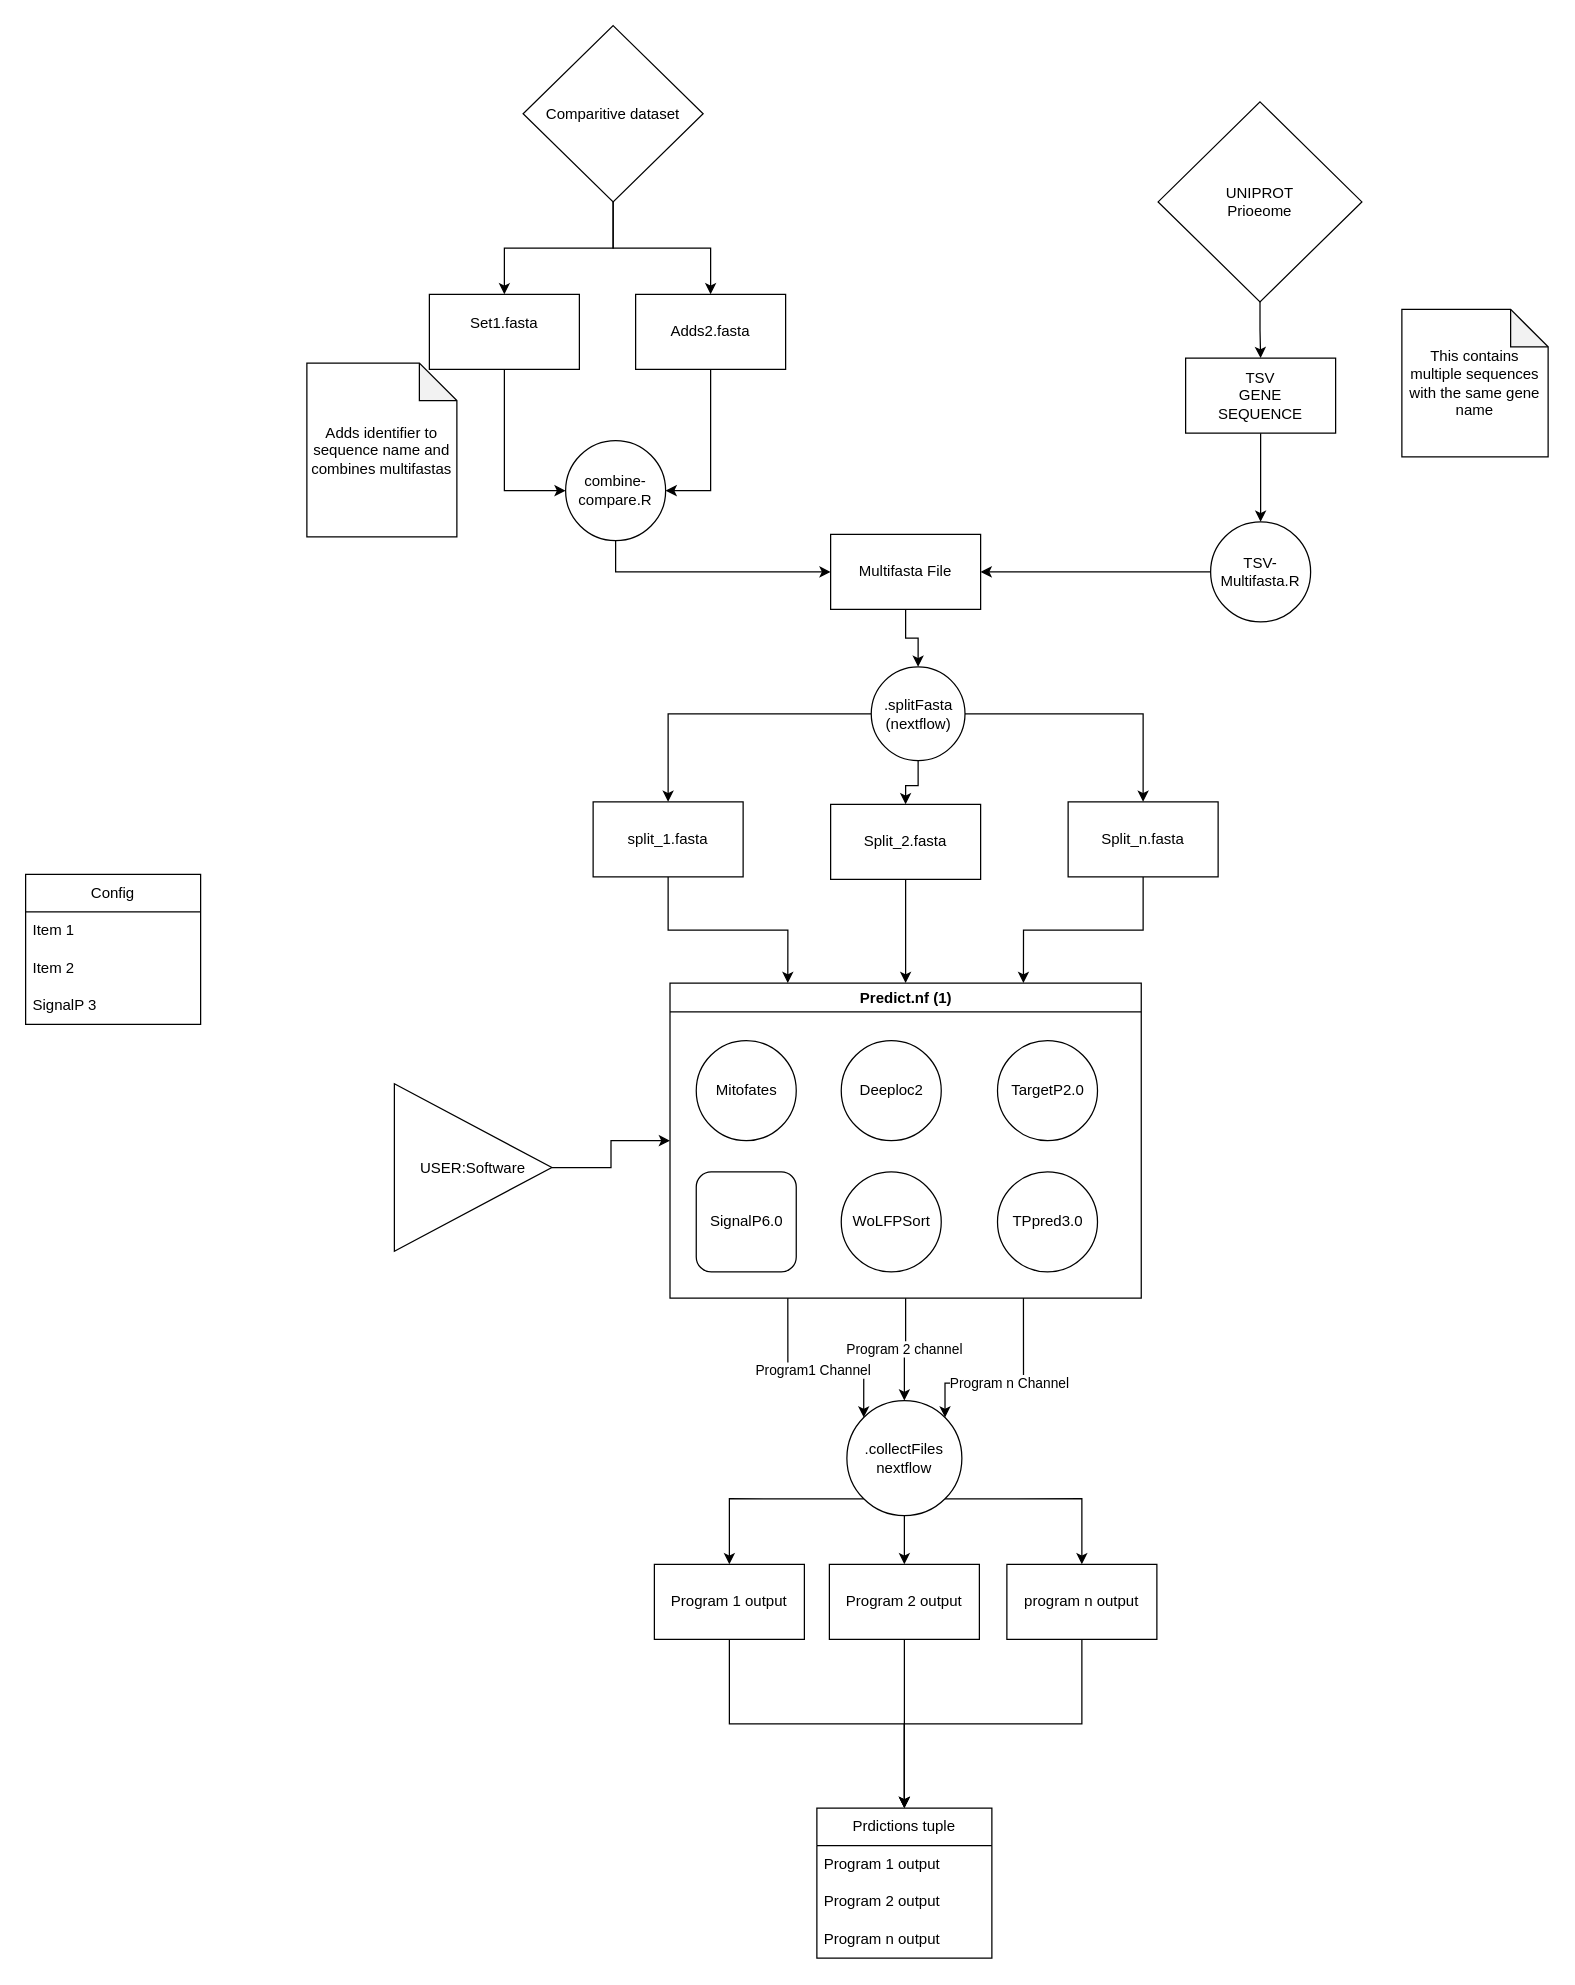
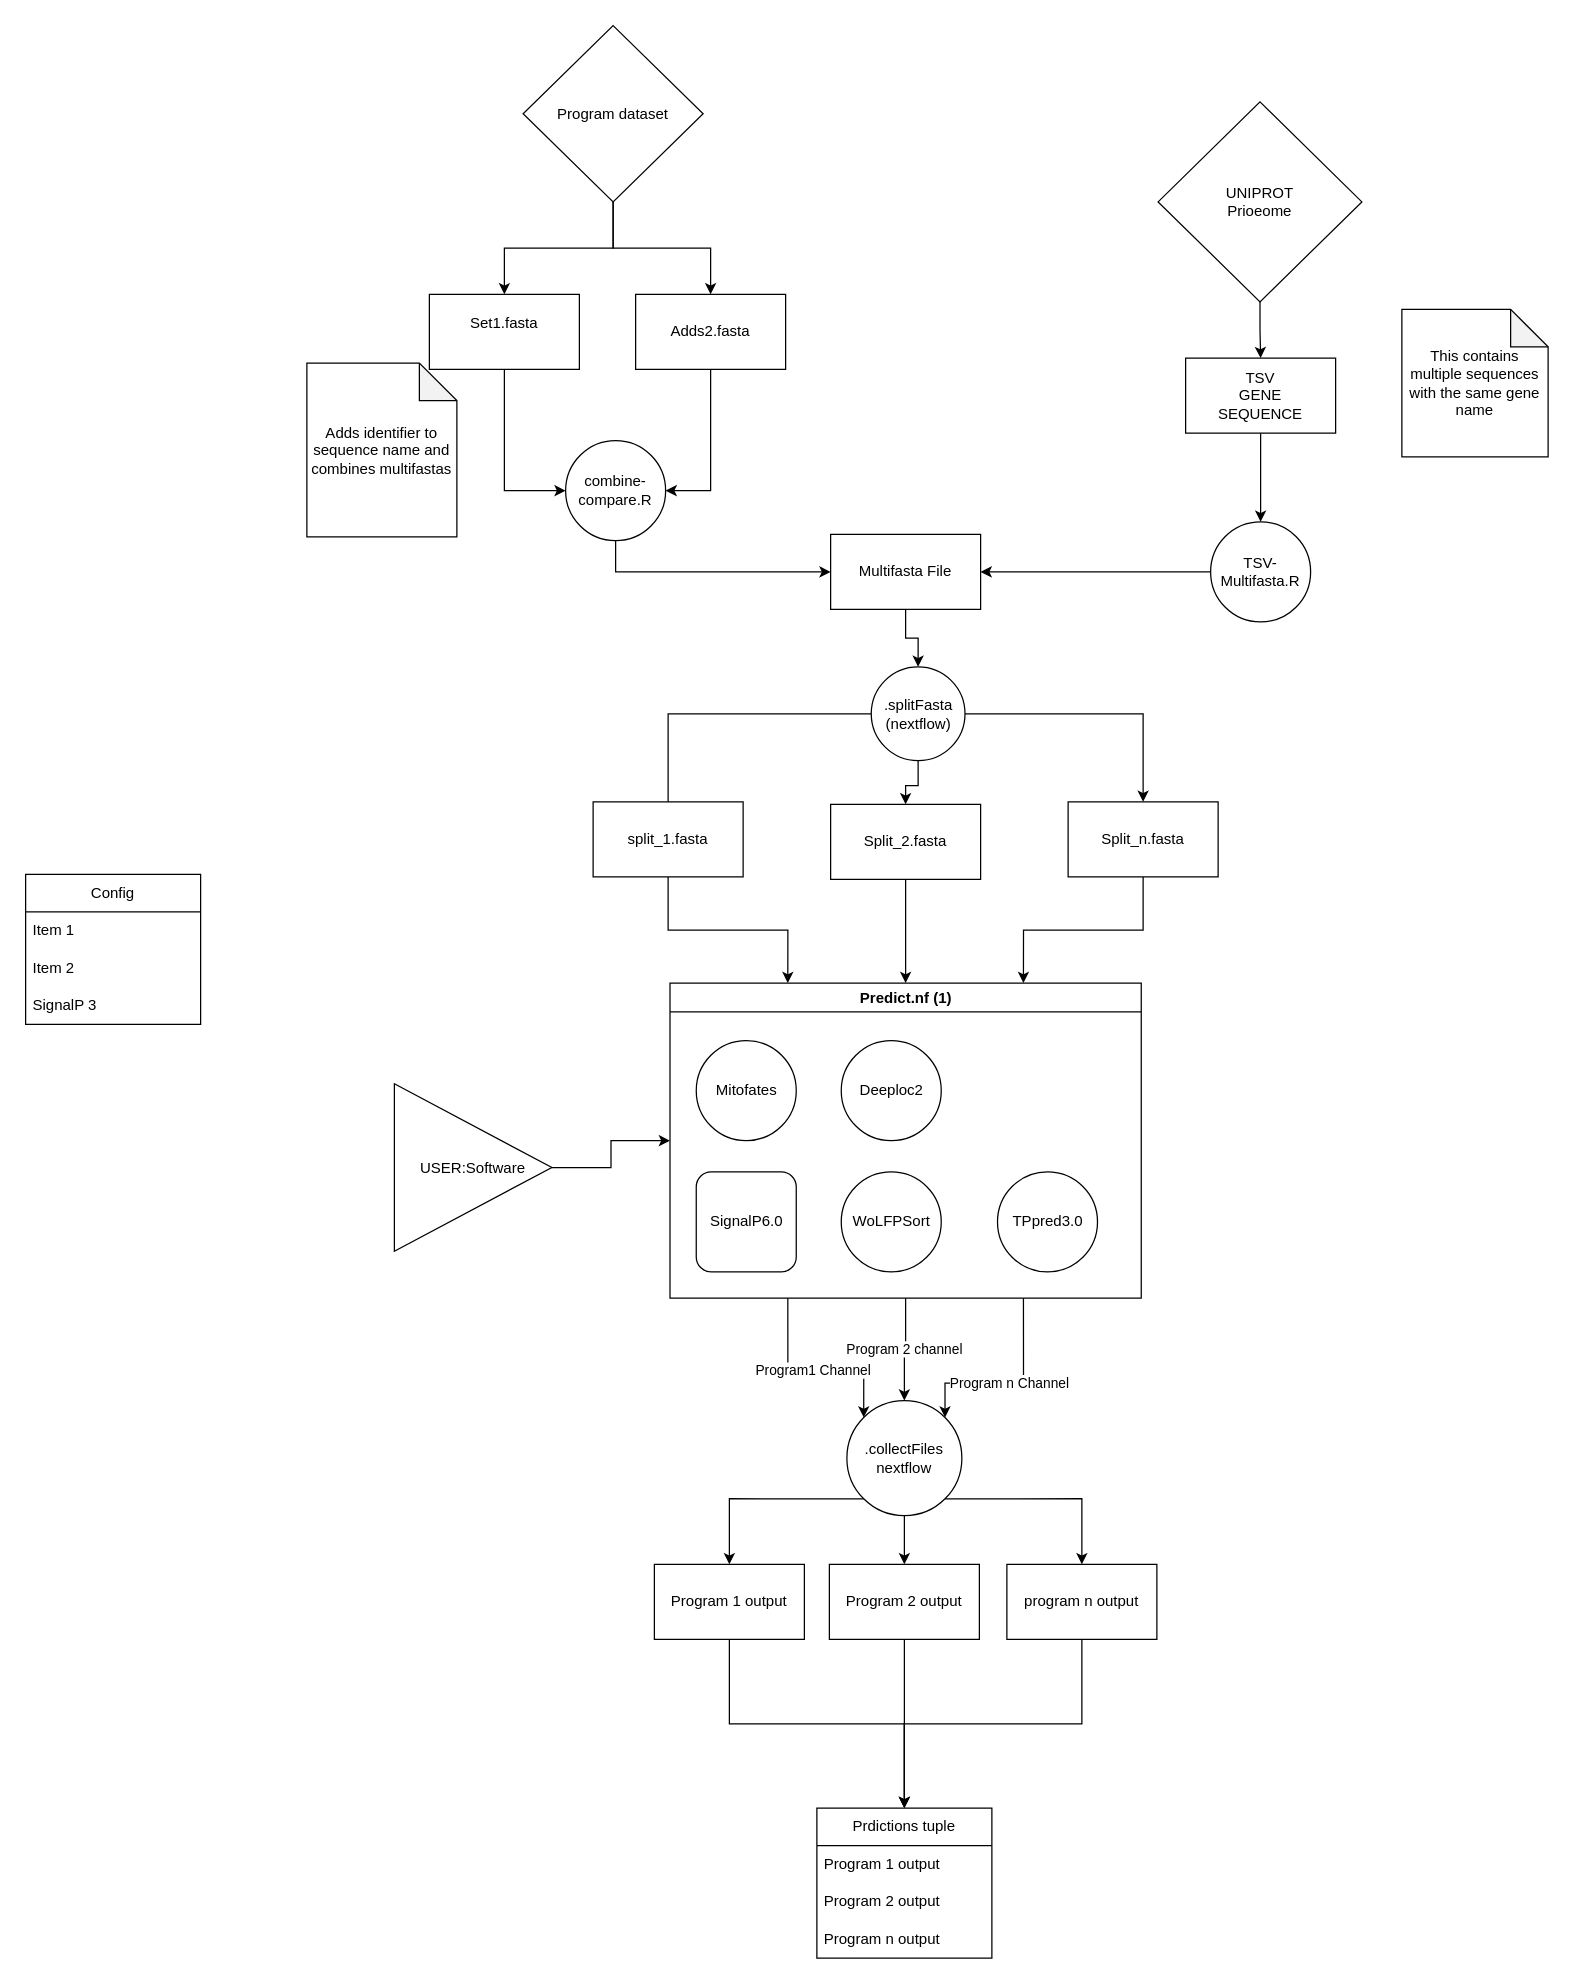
node "Comparitive dataset": label "Comparitive dataset" -> "Program dataset"
edge ".splitFasta (nextflow)" -> "split_1.fasta": arrowhead classic -> none
node "TargetP2.0": removed
